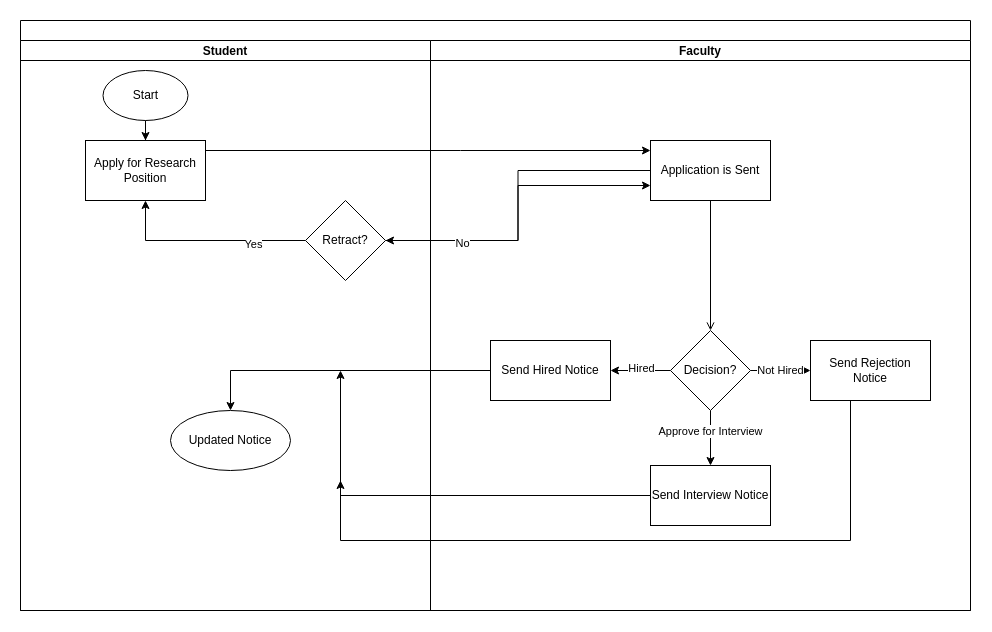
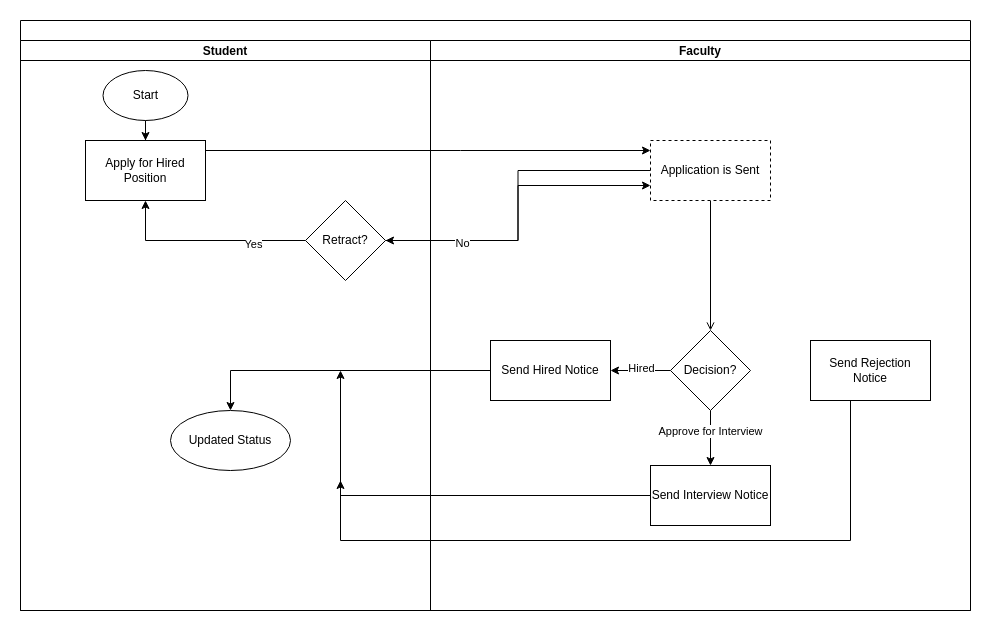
node "Apply for Research Position": label "Apply for Research Position" -> "Apply for Hired Position"
node "Application is Sent": style solid -> dashed
edge "Decision?" -> "Send Rejection Notice": removed, label "Not Hired"
node "Updated Notice": label "Updated Notice" -> "Updated Status"
